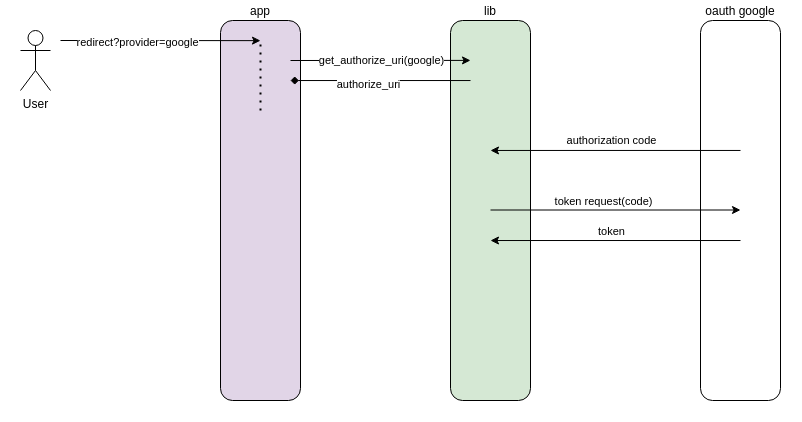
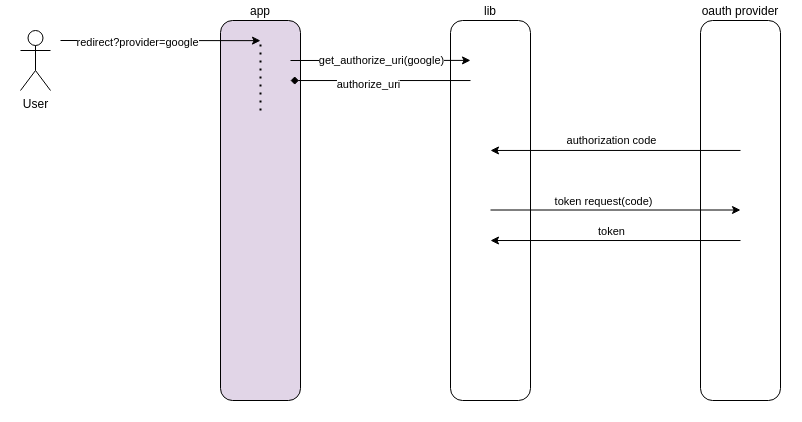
node "oauth google": label "oauth google" -> "oauth provider"
node "lib": fillcolor #d5e8d4 -> #ffffff
